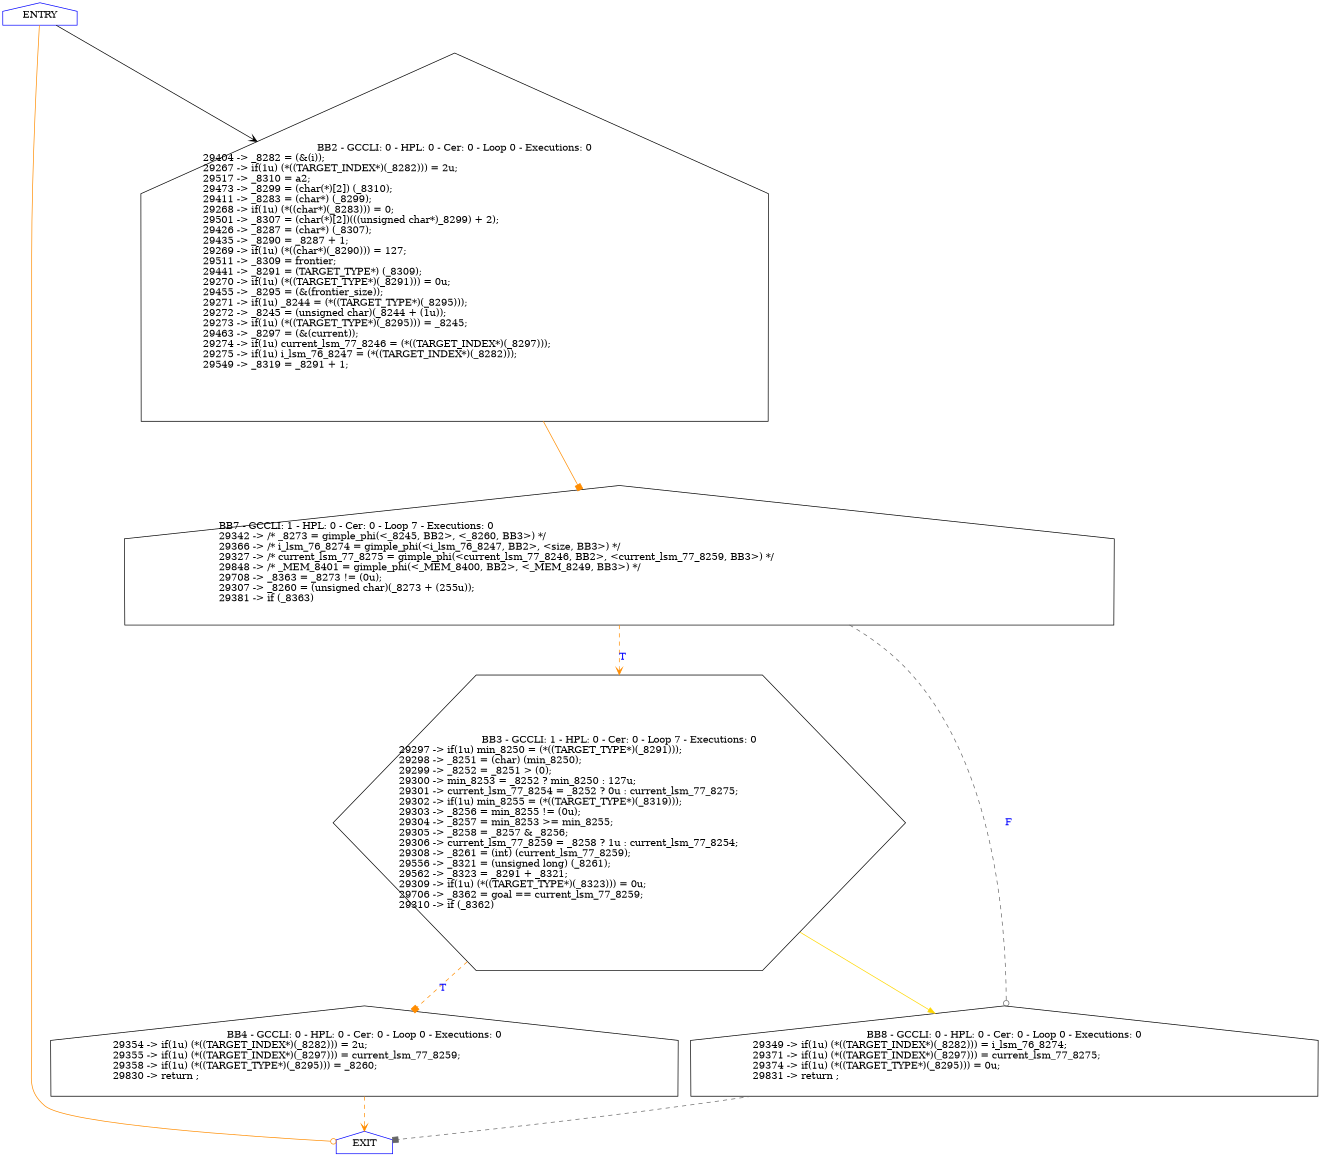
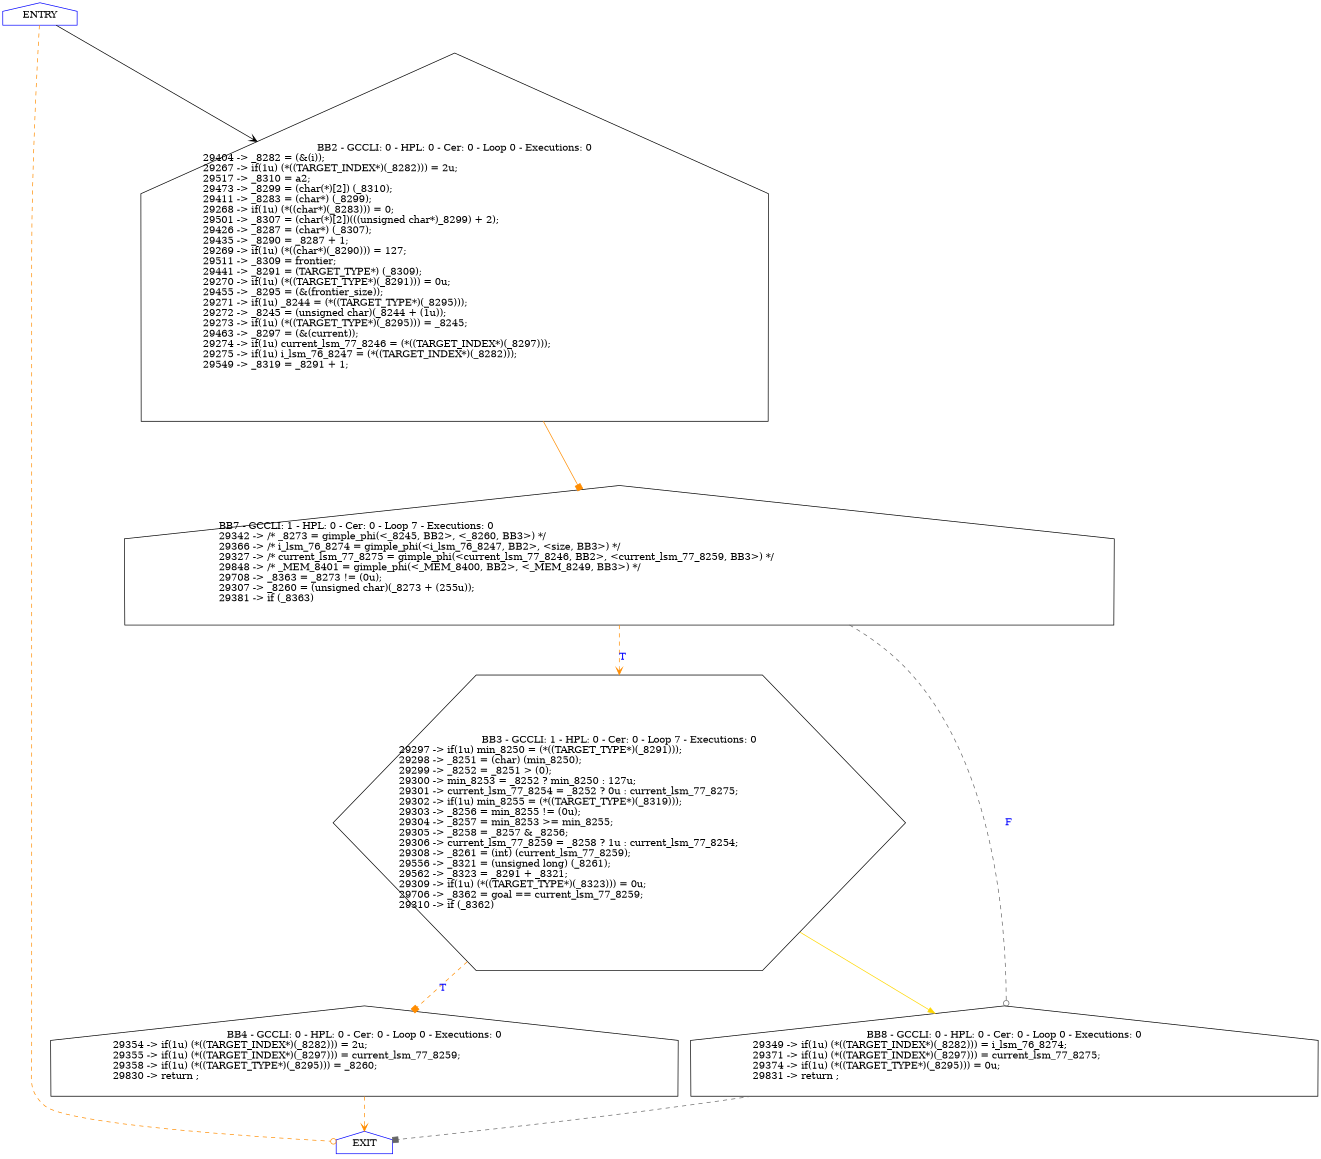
edge "ENTRY" -> "EXIT": style solid -> dashed
